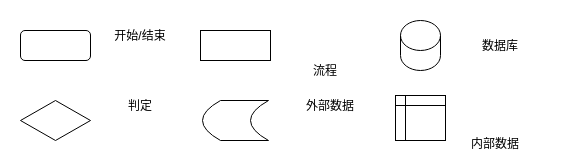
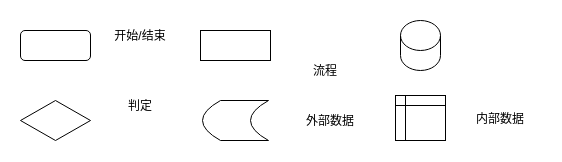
node "数据库": removed
node "外部数据": moved (331, 106) -> (331, 121)
node "内部数据": moved (496, 143) -> (501, 118)
